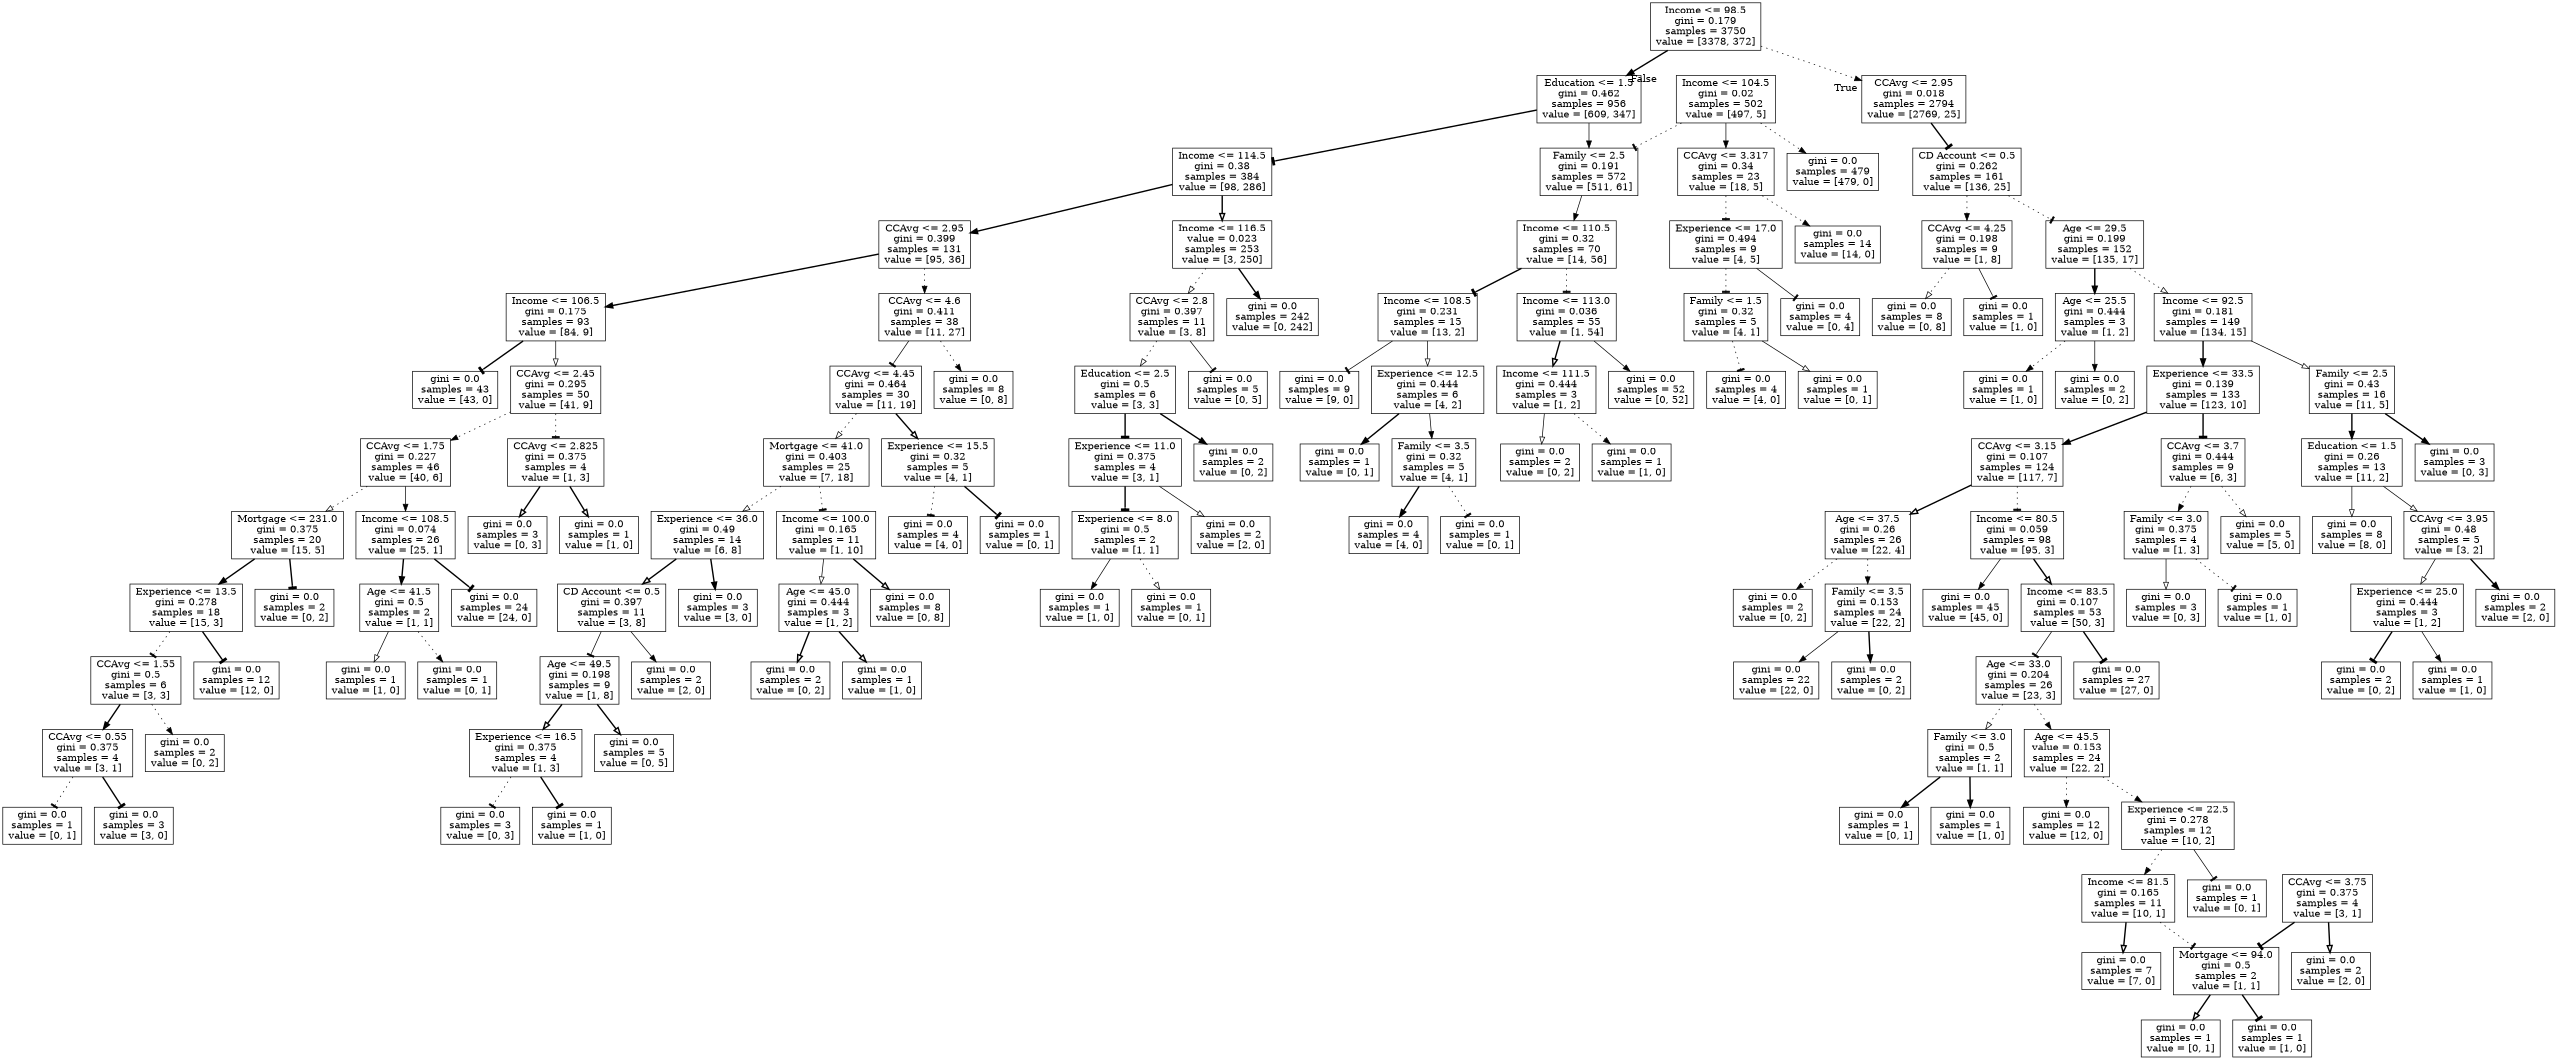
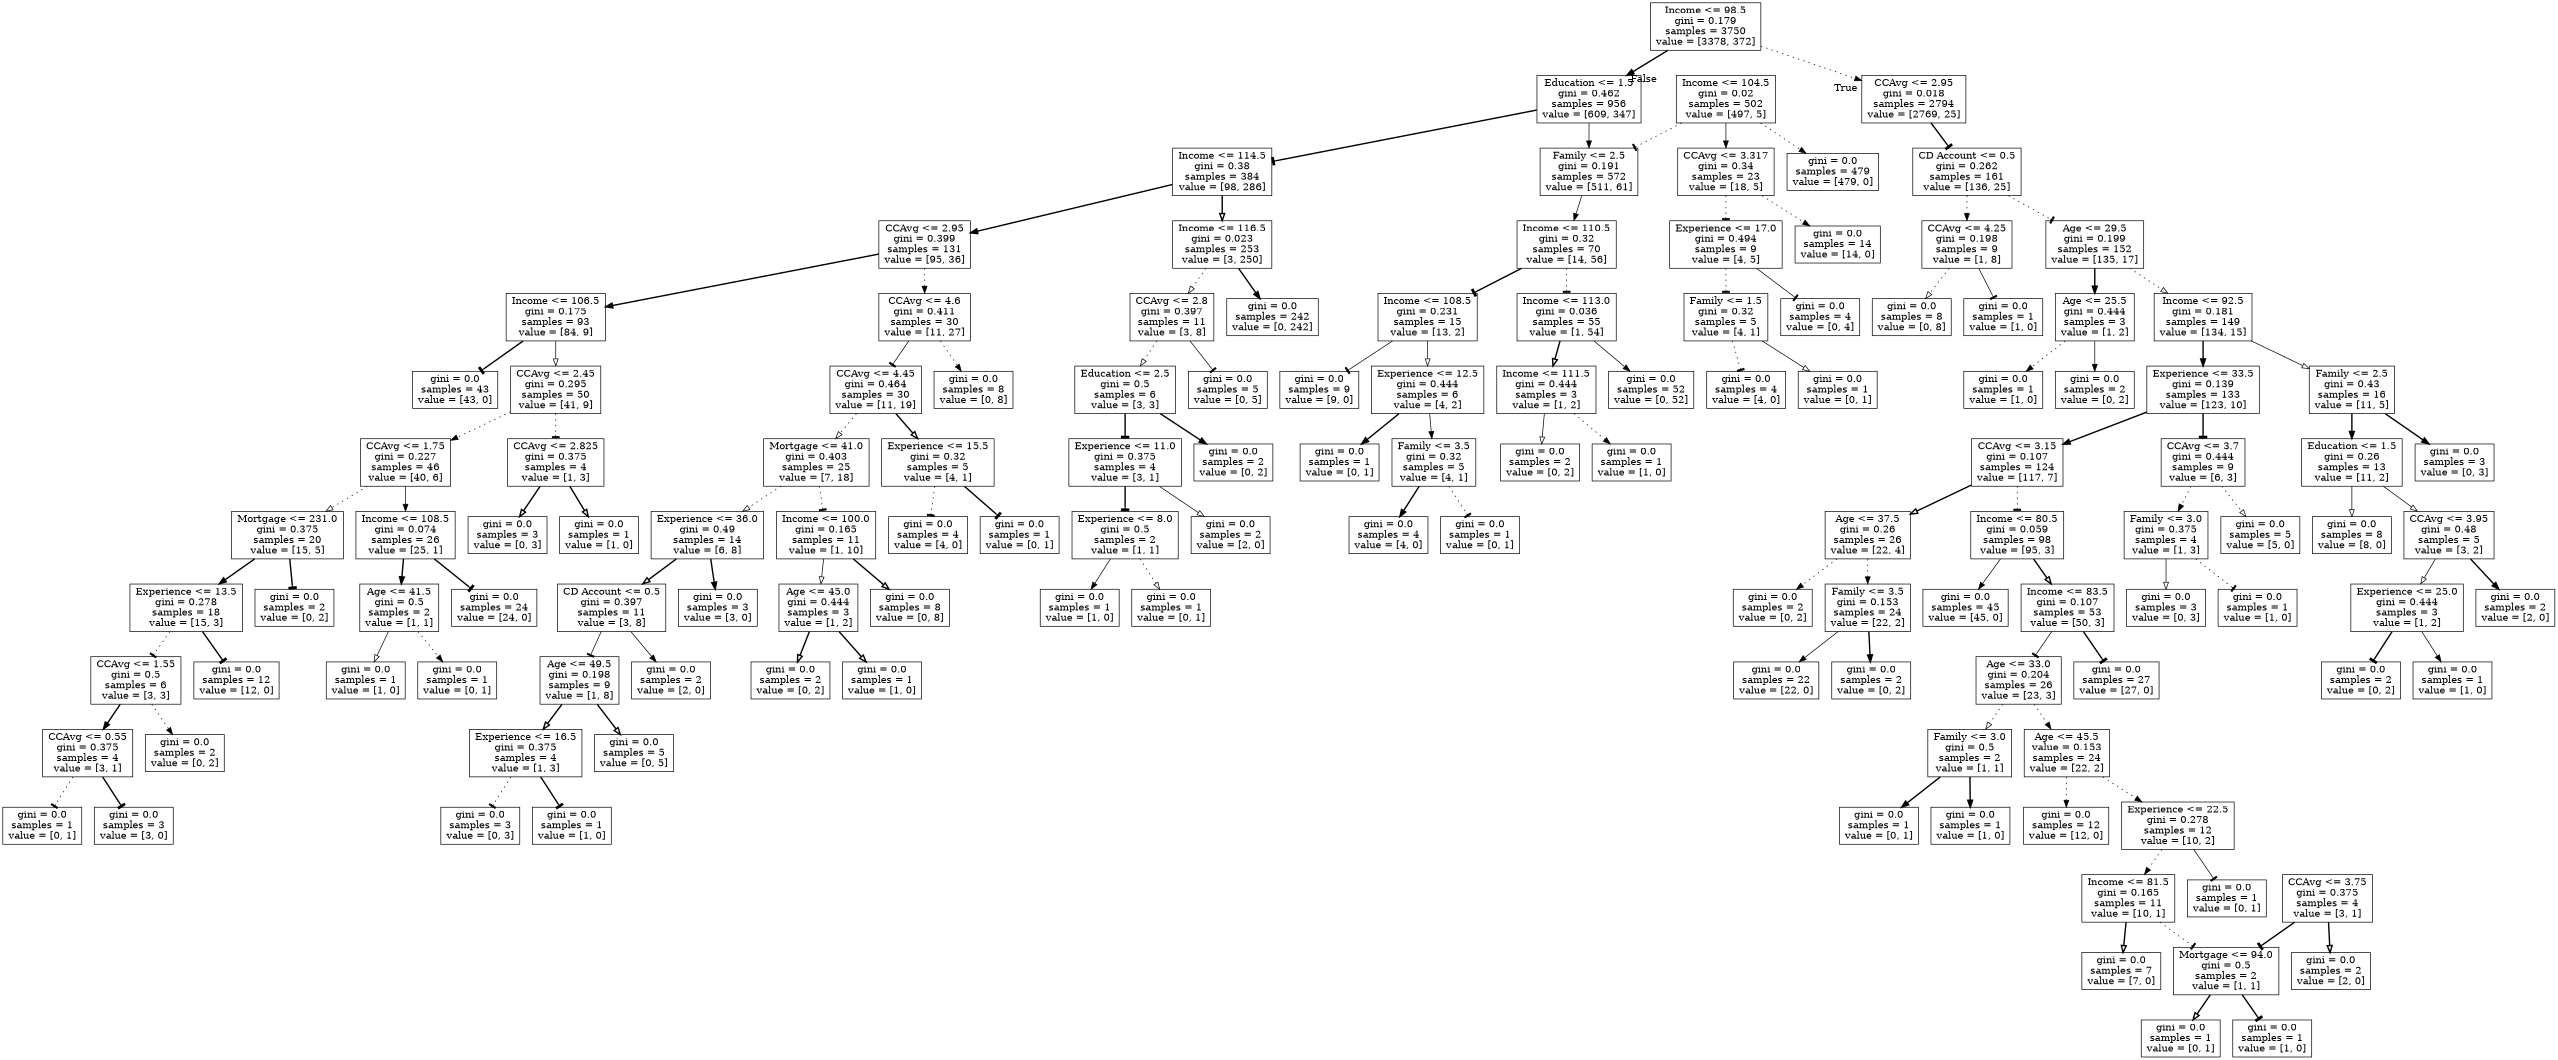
node "Income <= 116.5 value = 0.023 samples = 253 value = [3, 250]": label "Income <= 116.5 value = 0.023 samples = 253 value = [3, 250]" -> "Income <= 116.5 gini = 0.023 samples = 253 value = [3, 250]"
node "CCAvg <= 4.6 gini = 0.411 samples = 38 value = [11, 27]": label "CCAvg <= 4.6 gini = 0.411 samples = 38 value = [11, 27]" -> "CCAvg <= 4.6 gini = 0.411 samples = 30 value = [11, 27]"
